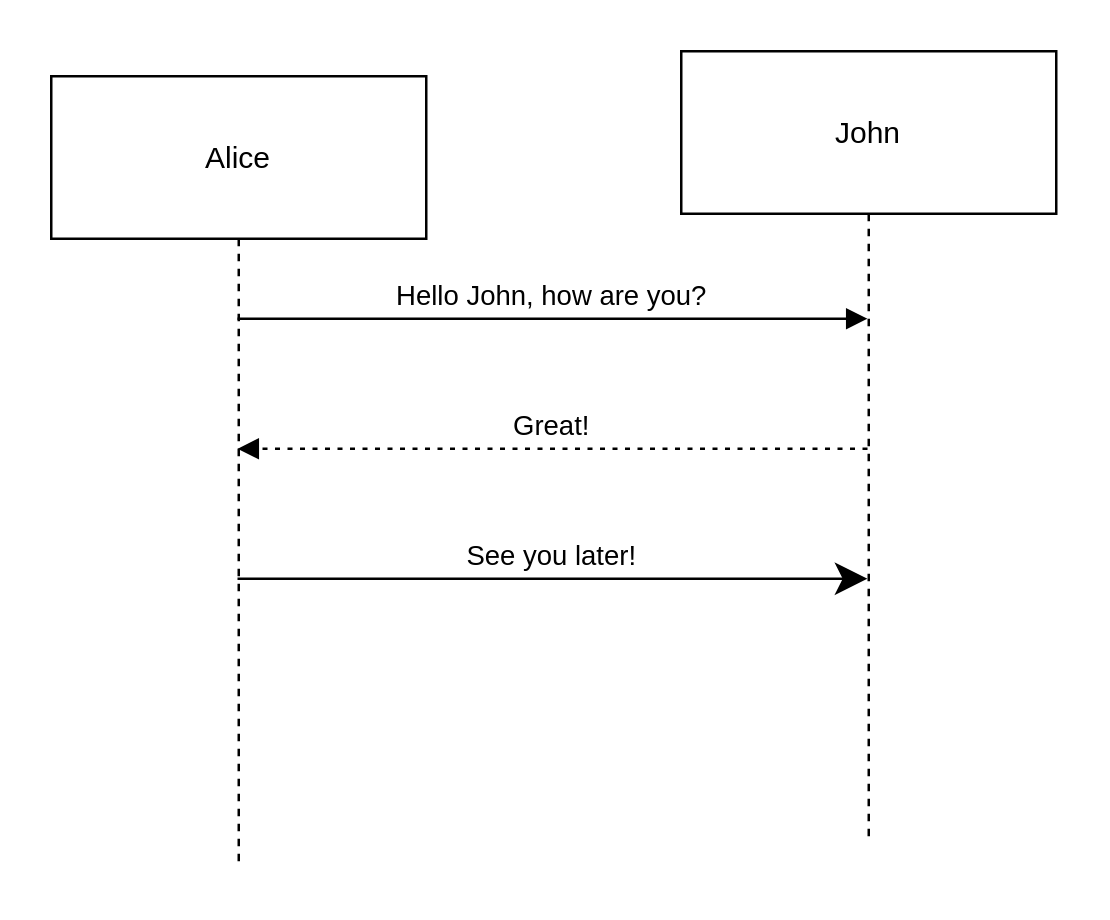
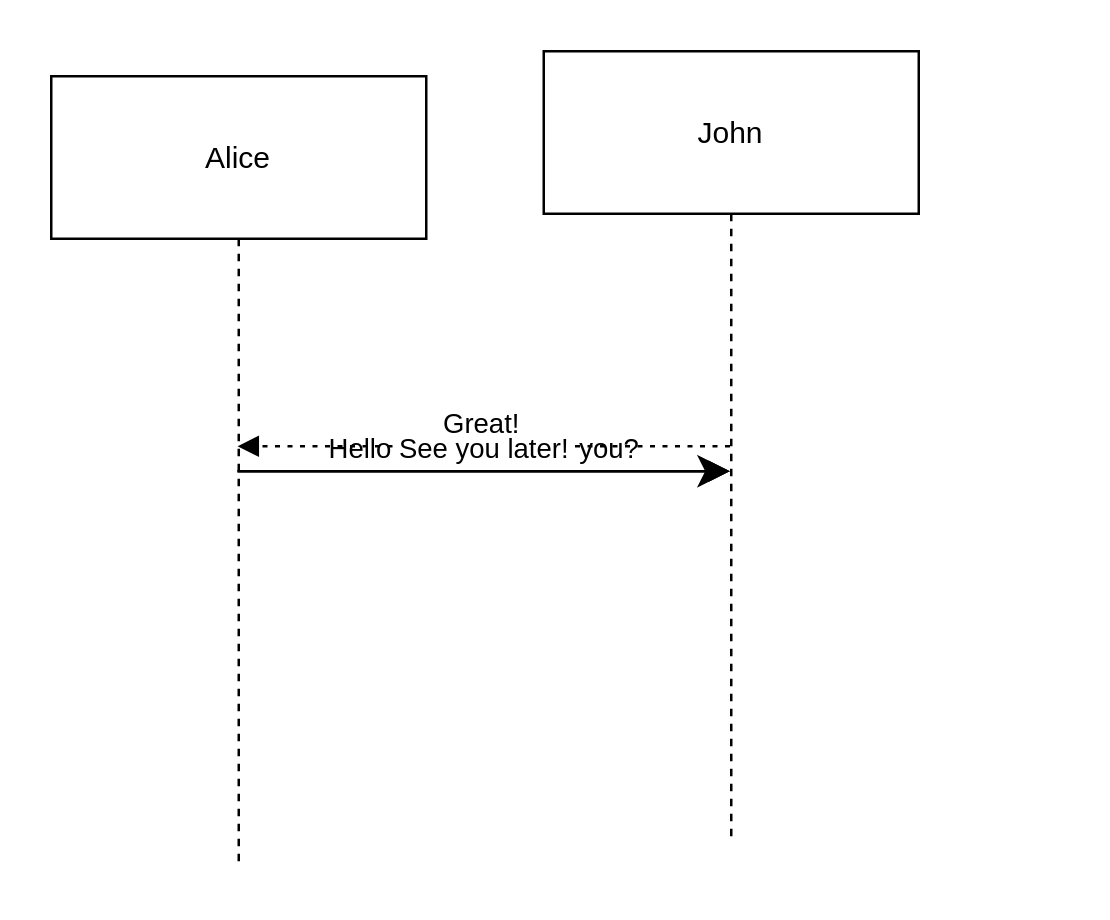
node "John": moved (869, 446) -> (731, 446)
